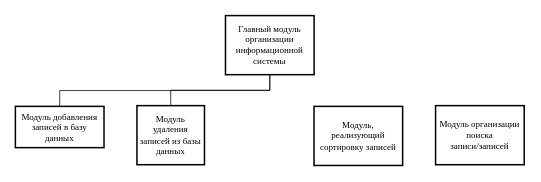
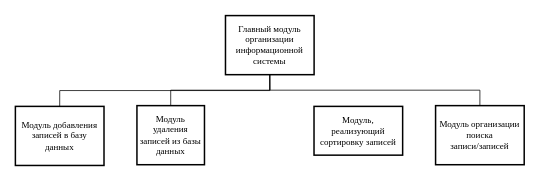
edge "Главный модуль организации информационной системы" -- "Модуль организации поиска записи/записей": added
node "Модуль добавления записей в базу данных": size 89x41 -> 89x59
node "Модуль, реализующий сортировку записей": size 89x59 -> 89x49
